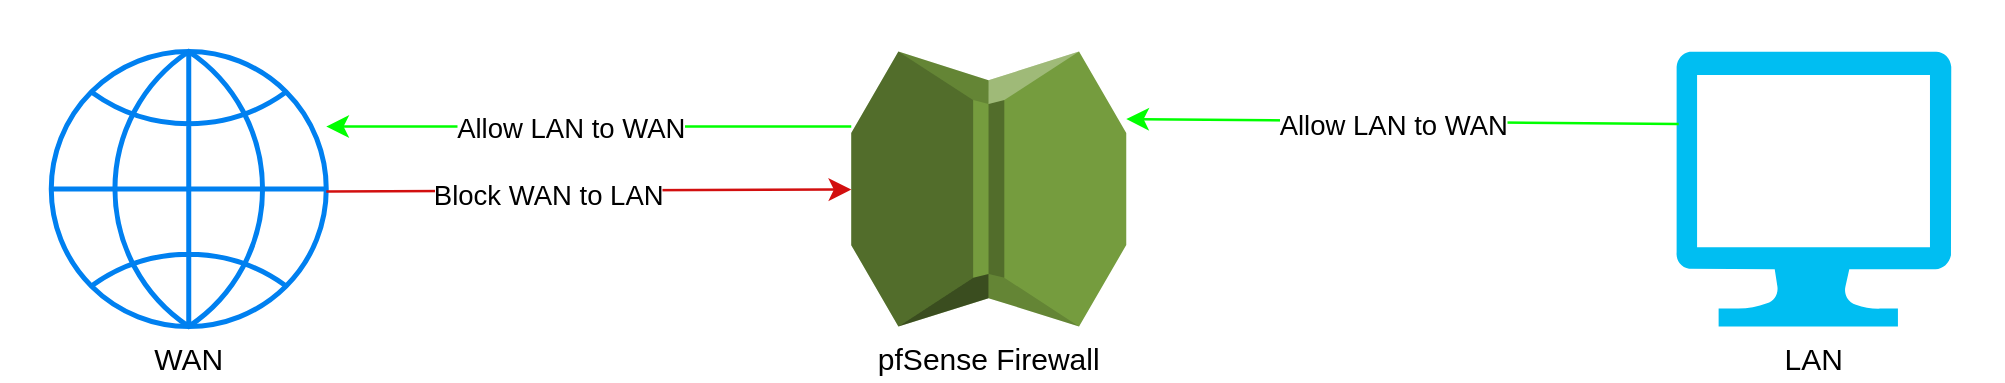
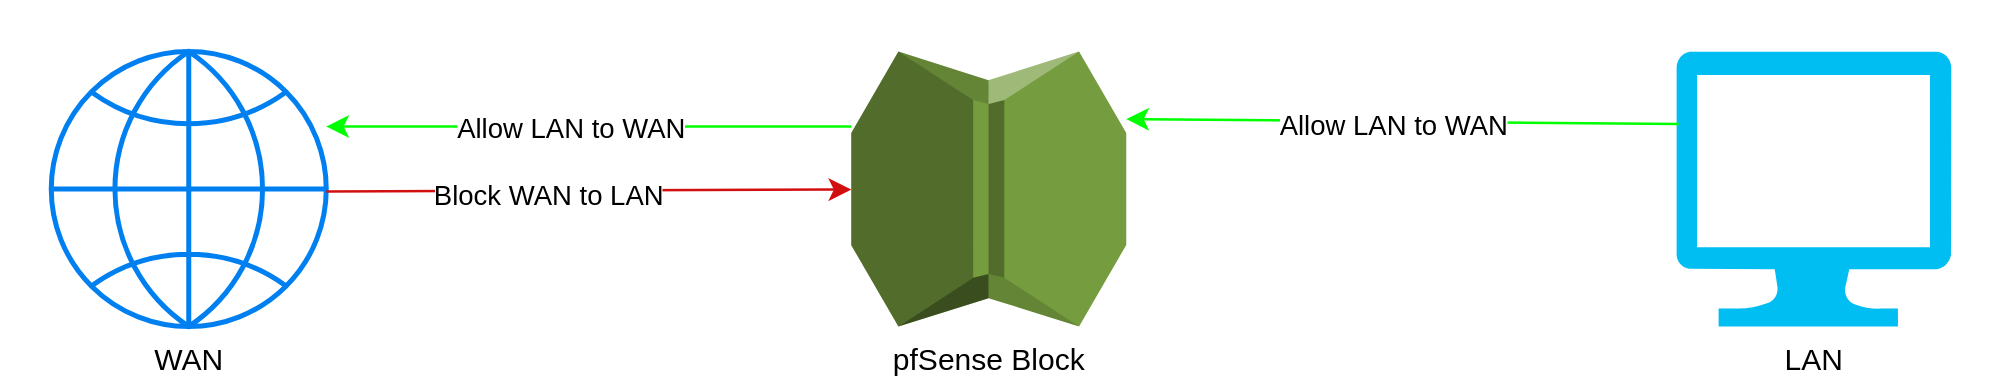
node "pfSense Firewall": label "pfSense Firewall" -> "pfSense Block"
